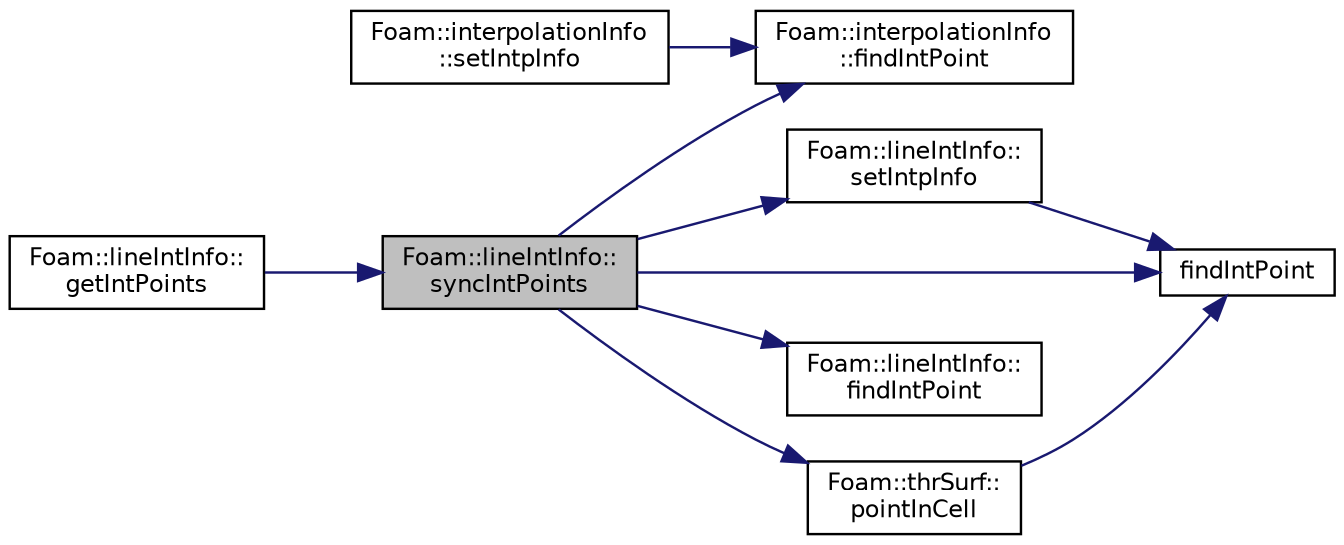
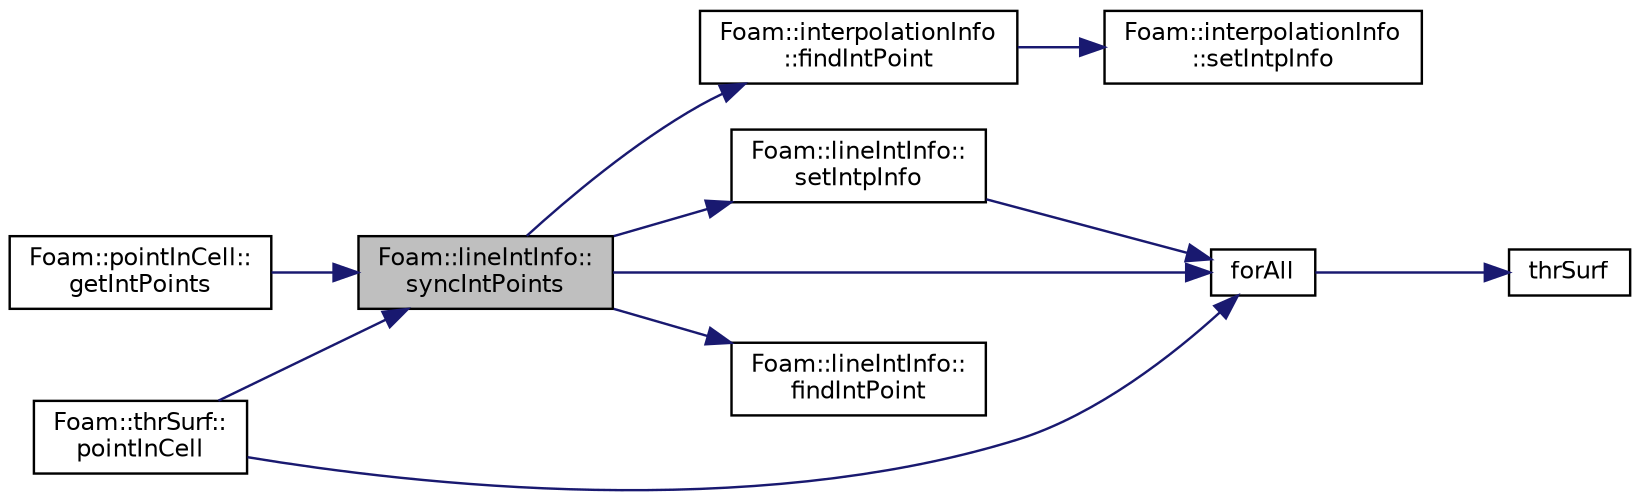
edge "Foam::interpolationInfo ::setIntpInfo" -> "Foam::interpolationInfo ::findIntPoint": reversed
node "Foam::lineIntInfo:: getIntPoints": label "Foam::lineIntInfo:: getIntPoints" -> "Foam::pointInCell:: getIntPoints"
node "findIntPoint": label "findIntPoint" -> "forAll"
node "thrSurf": added
edge "Foam::lineIntInfo:: syncIntPoints" -> "Foam::thrSurf:: pointInCell": reversed
